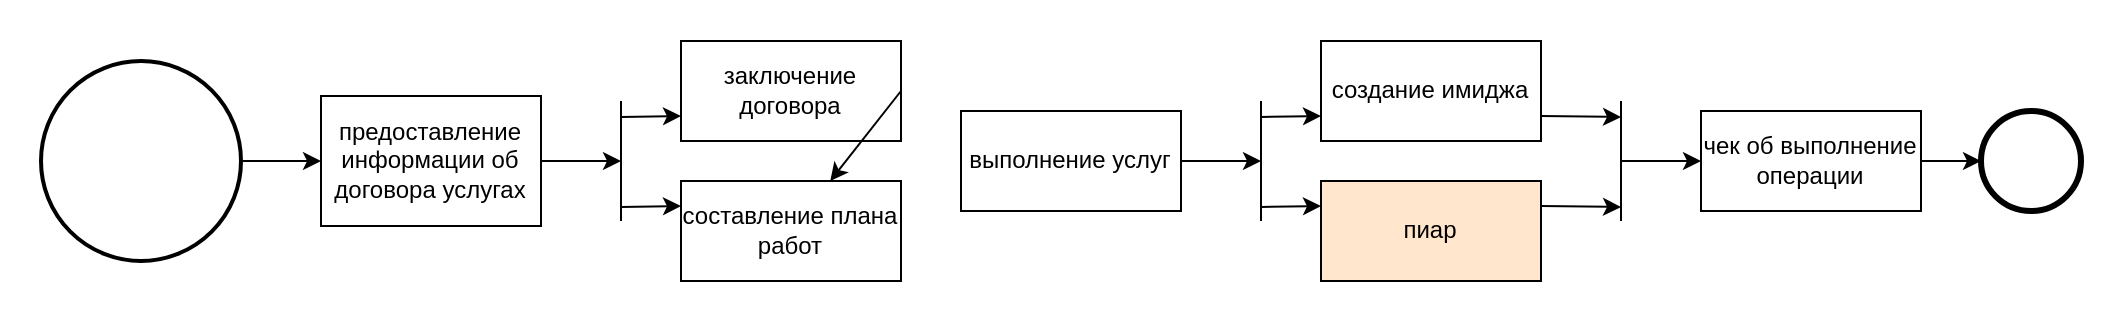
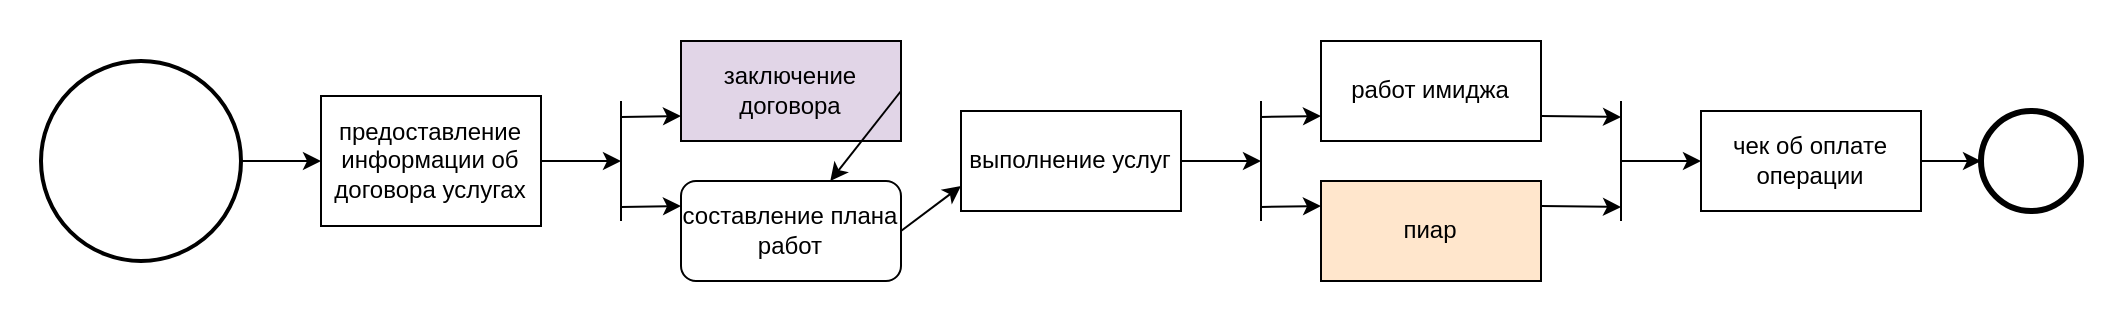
node "заключение договора": fillcolor #ffffff -> #e1d5e7
node "создание имиджа": label "создание имиджа" -> "работ имиджа"
node "чек об выполнение операции": label "чек об выполнение операции" -> "чек об оплате операции"
edge "составление плана работ" -> "выполнение услуг": added
node "составление плана работ": shape rectangle -> rounded rectangle
